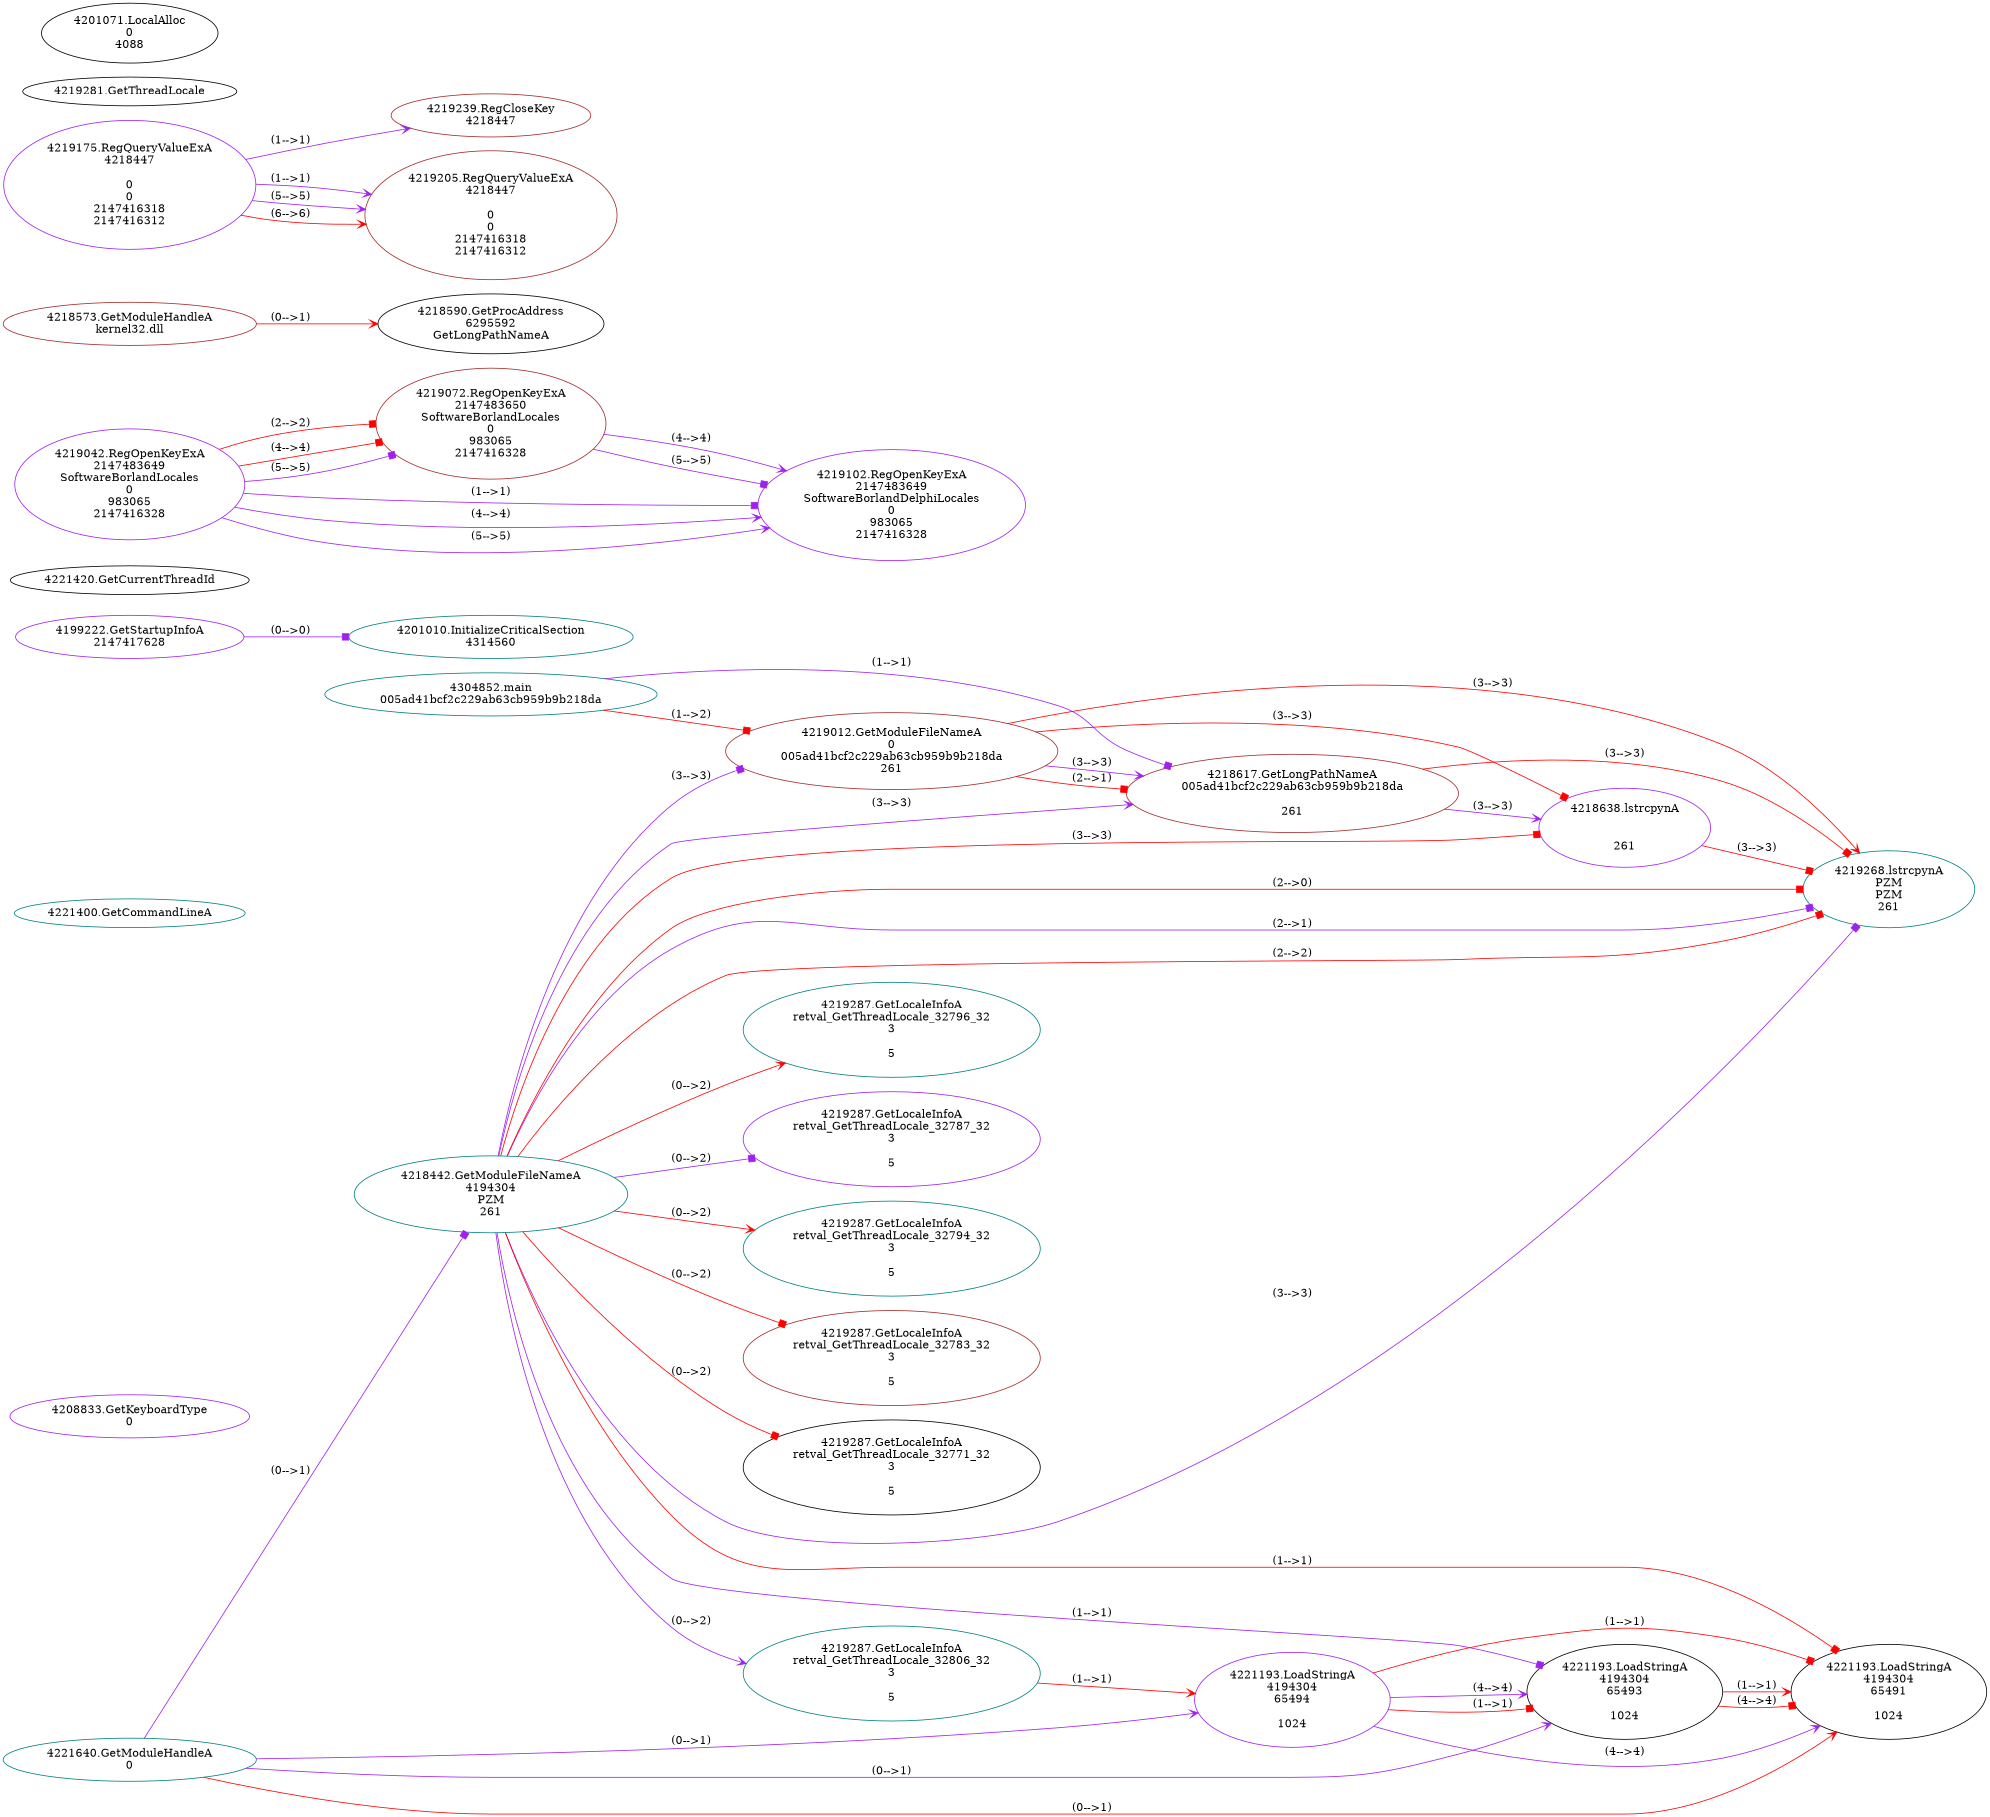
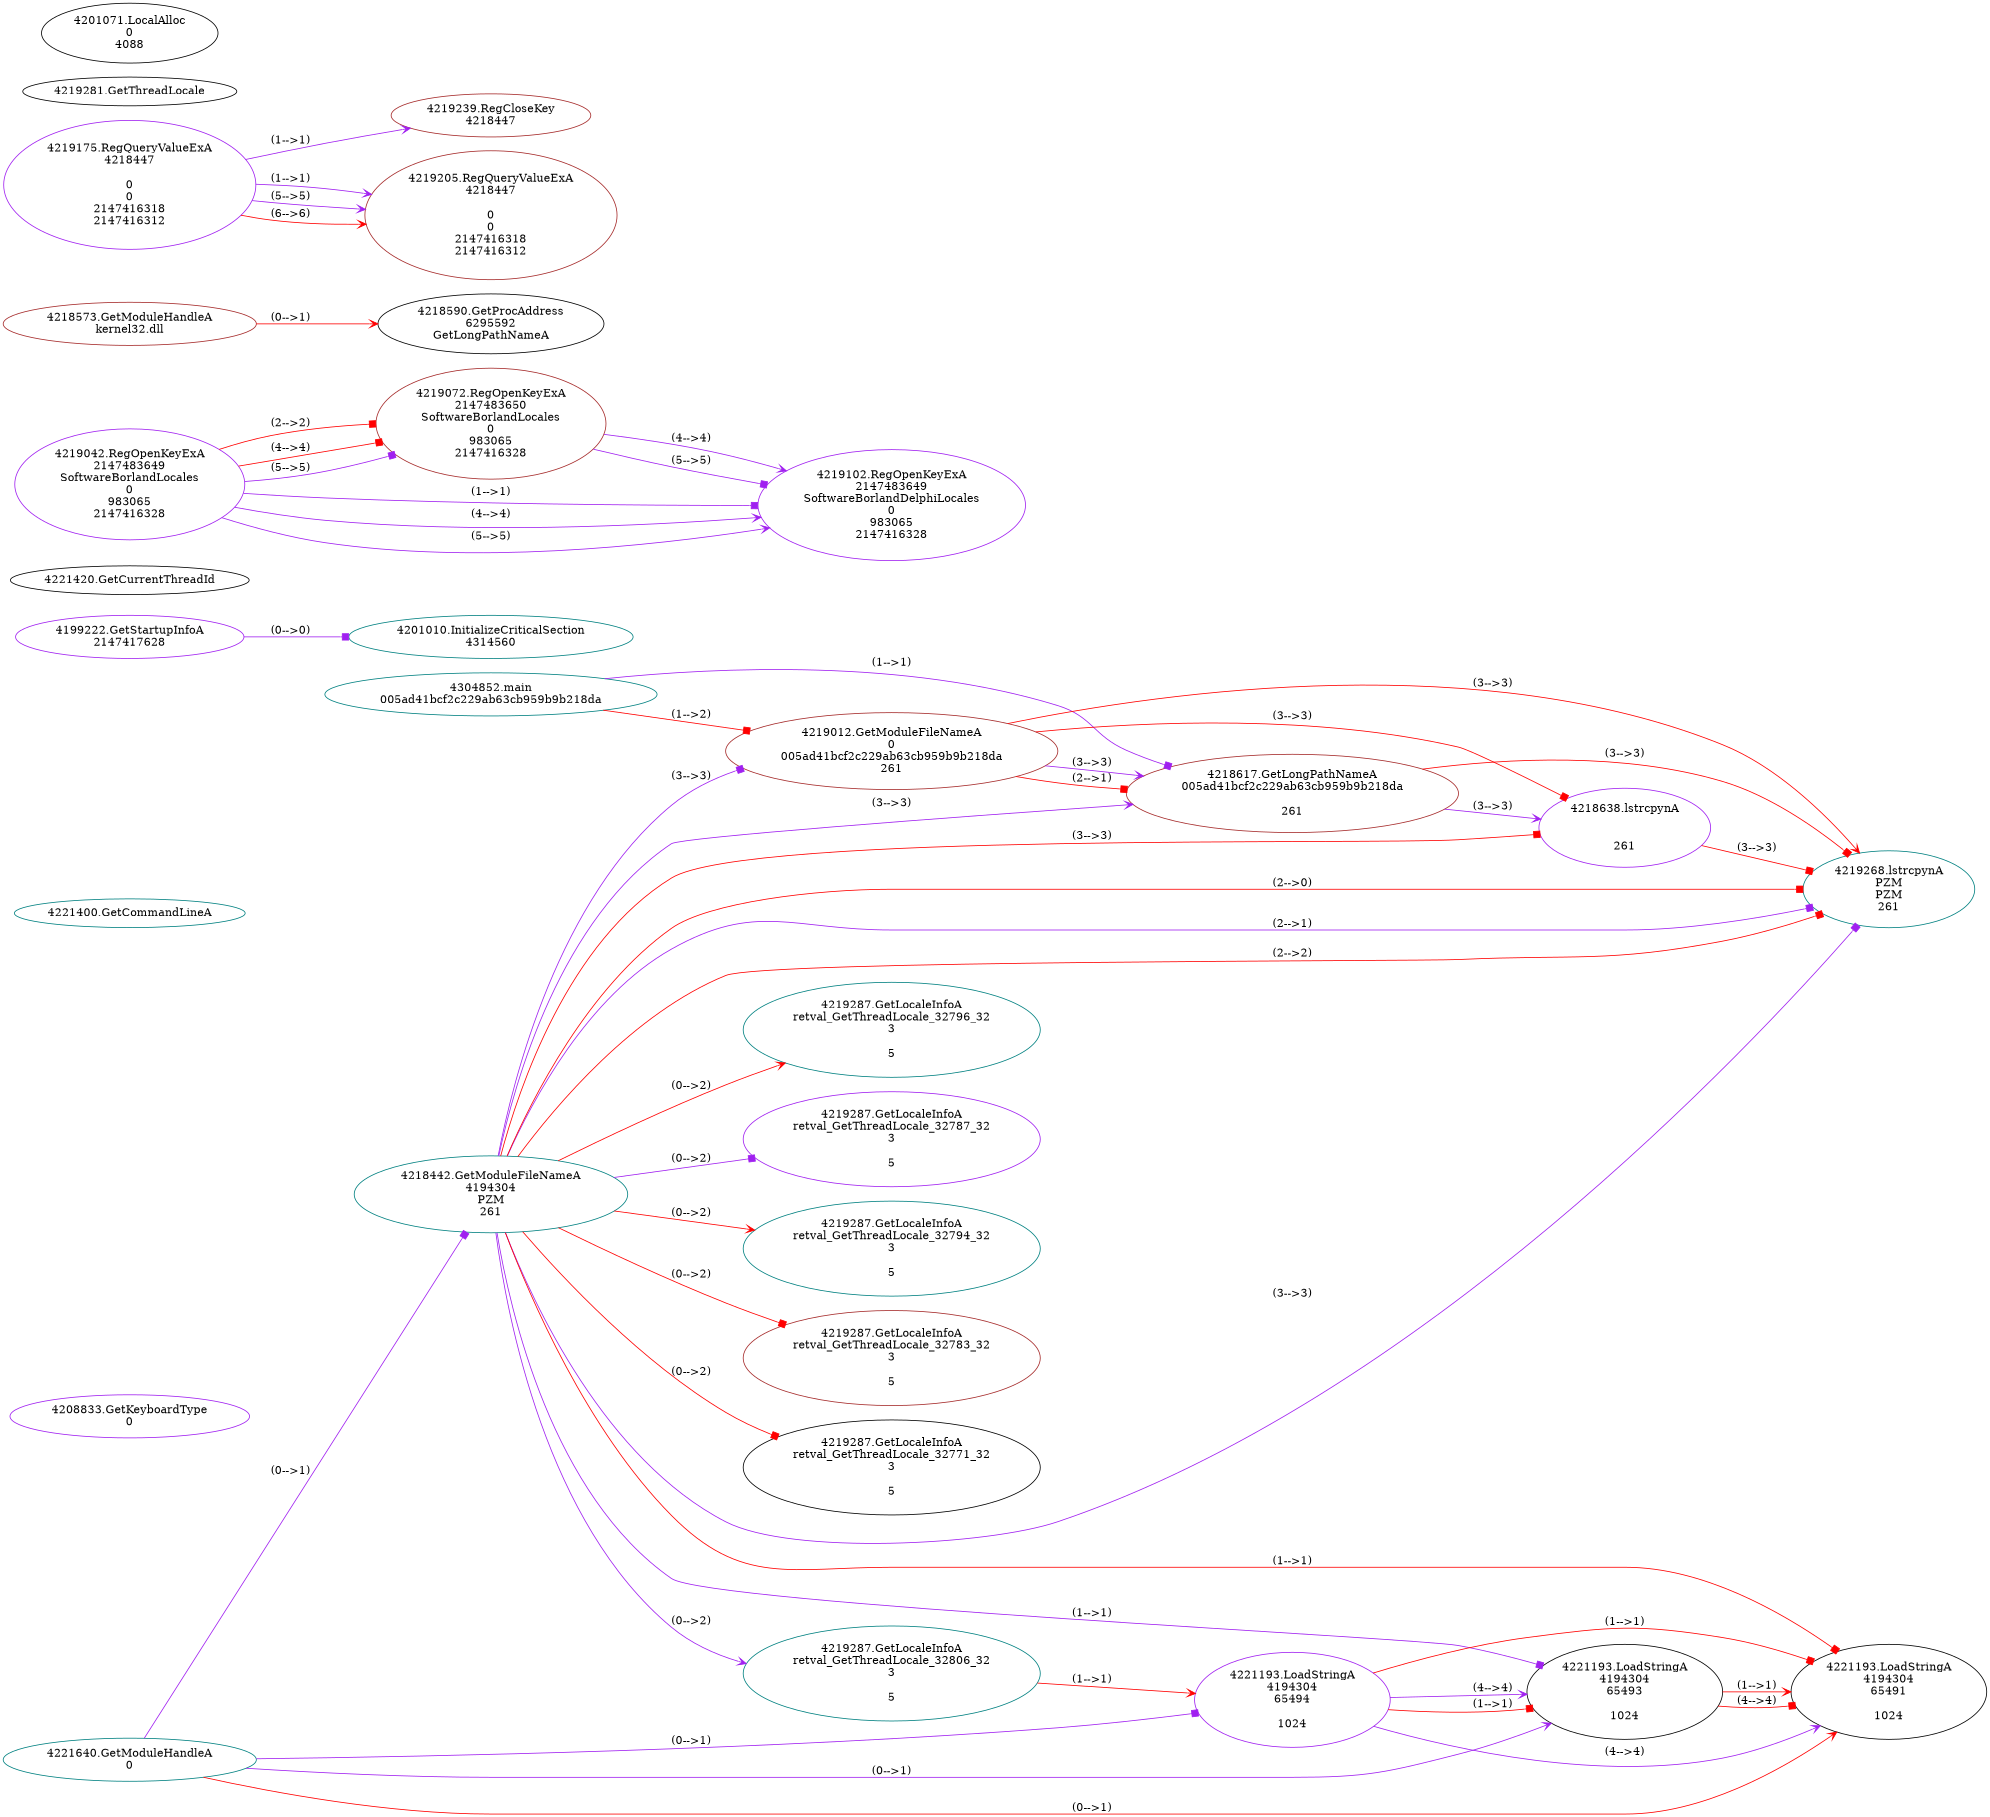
edge "4221640.GetModuleHandleA 0" -> "4221193.LoadStringA 4194304 65494 1024": arrowhead vee -> box
